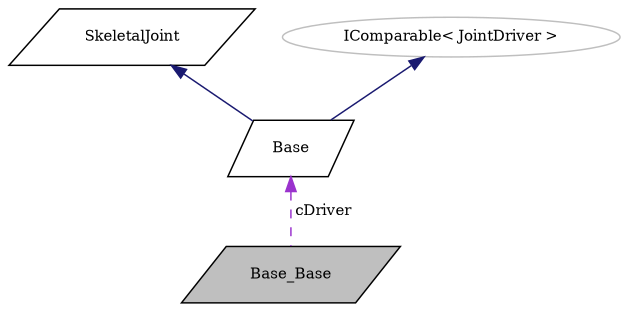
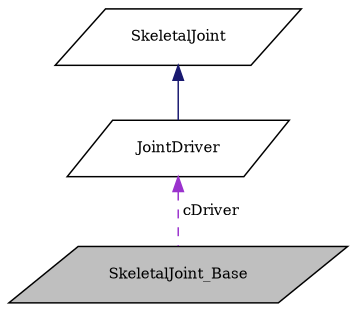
node "IComparable< JointDriver >": removed
node "Base": label "Base" -> "JointDriver"
node "Base_Base": label "Base_Base" -> "SkeletalJoint_Base"
